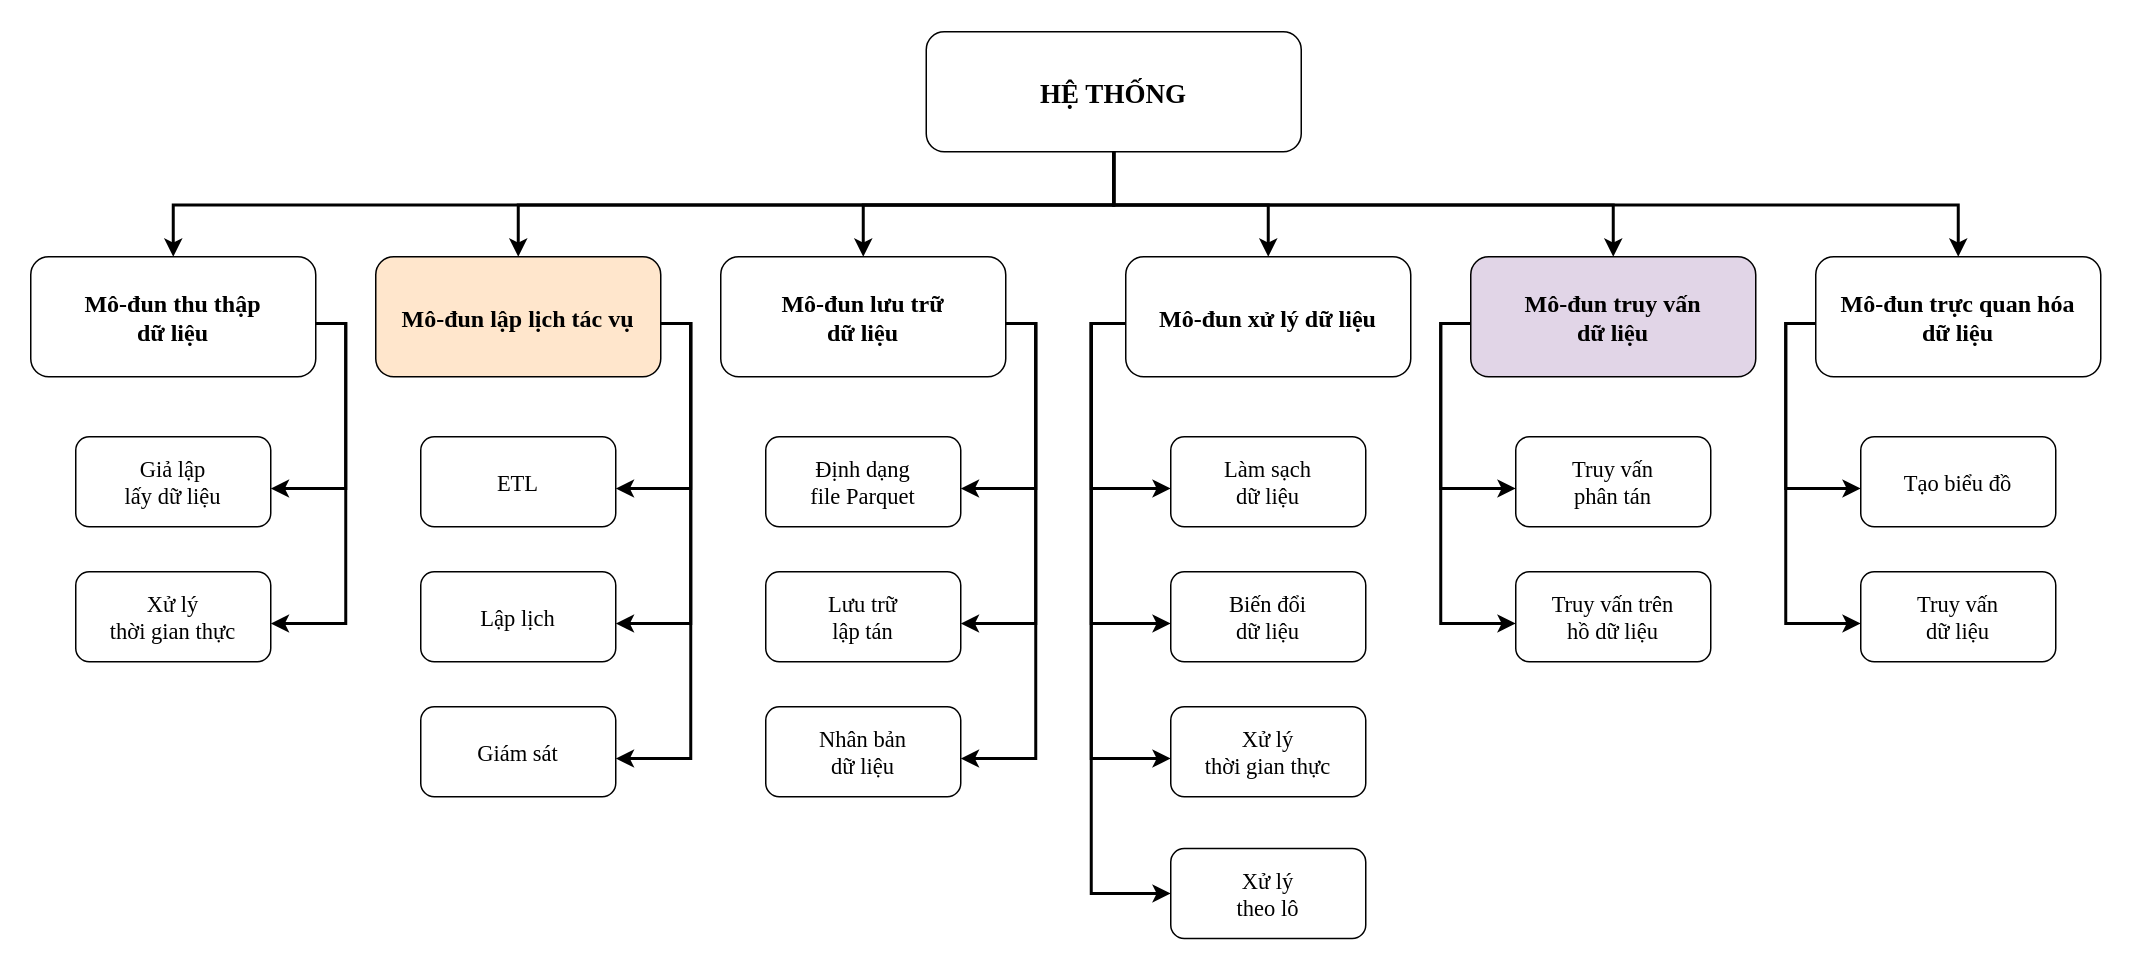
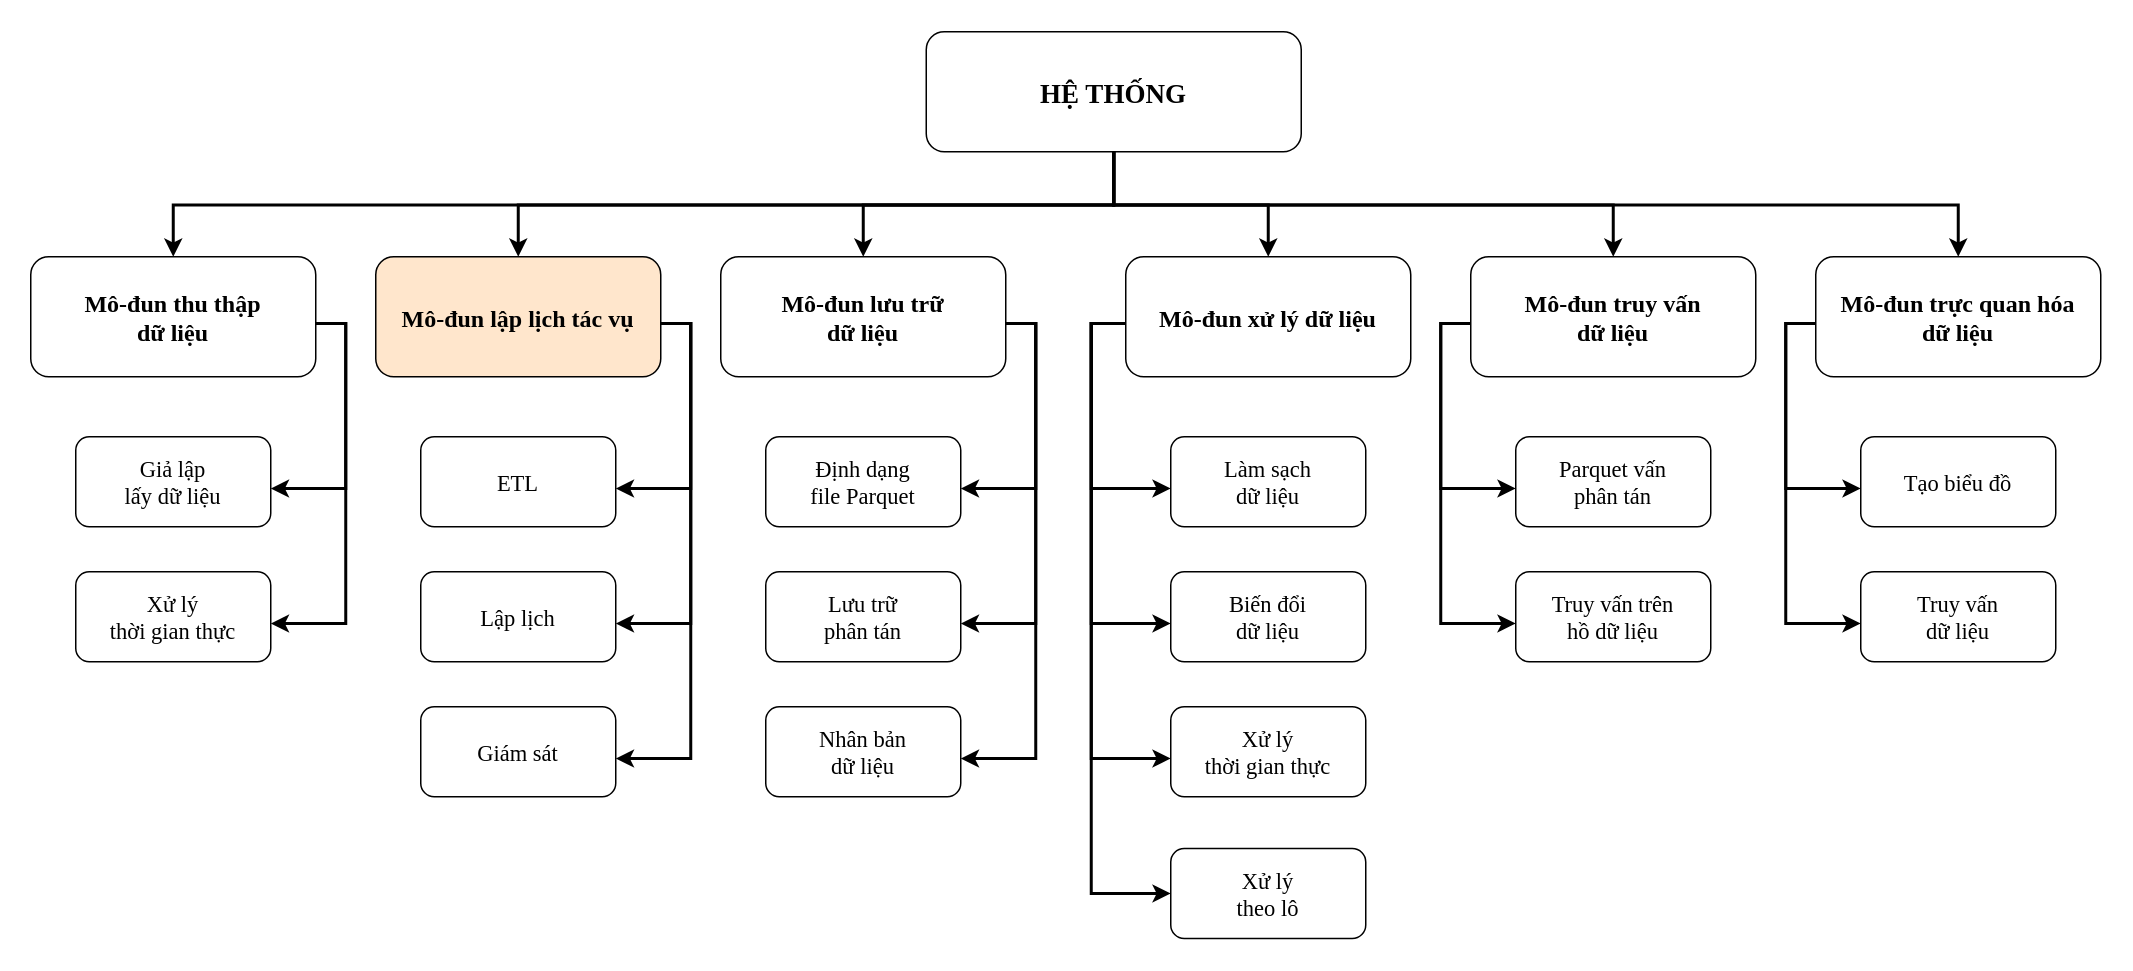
node "Mô-đun truy vấn dữ liệu": fillcolor #e1d5e7 -> #ffffff
node "Truy vấn phân tán": label "Truy vấn phân tán" -> "Parquet vấn phân tán"
node "Lưu trữ lập tán": label "Lưu trữ lập tán" -> "Lưu trữ phân tán"
